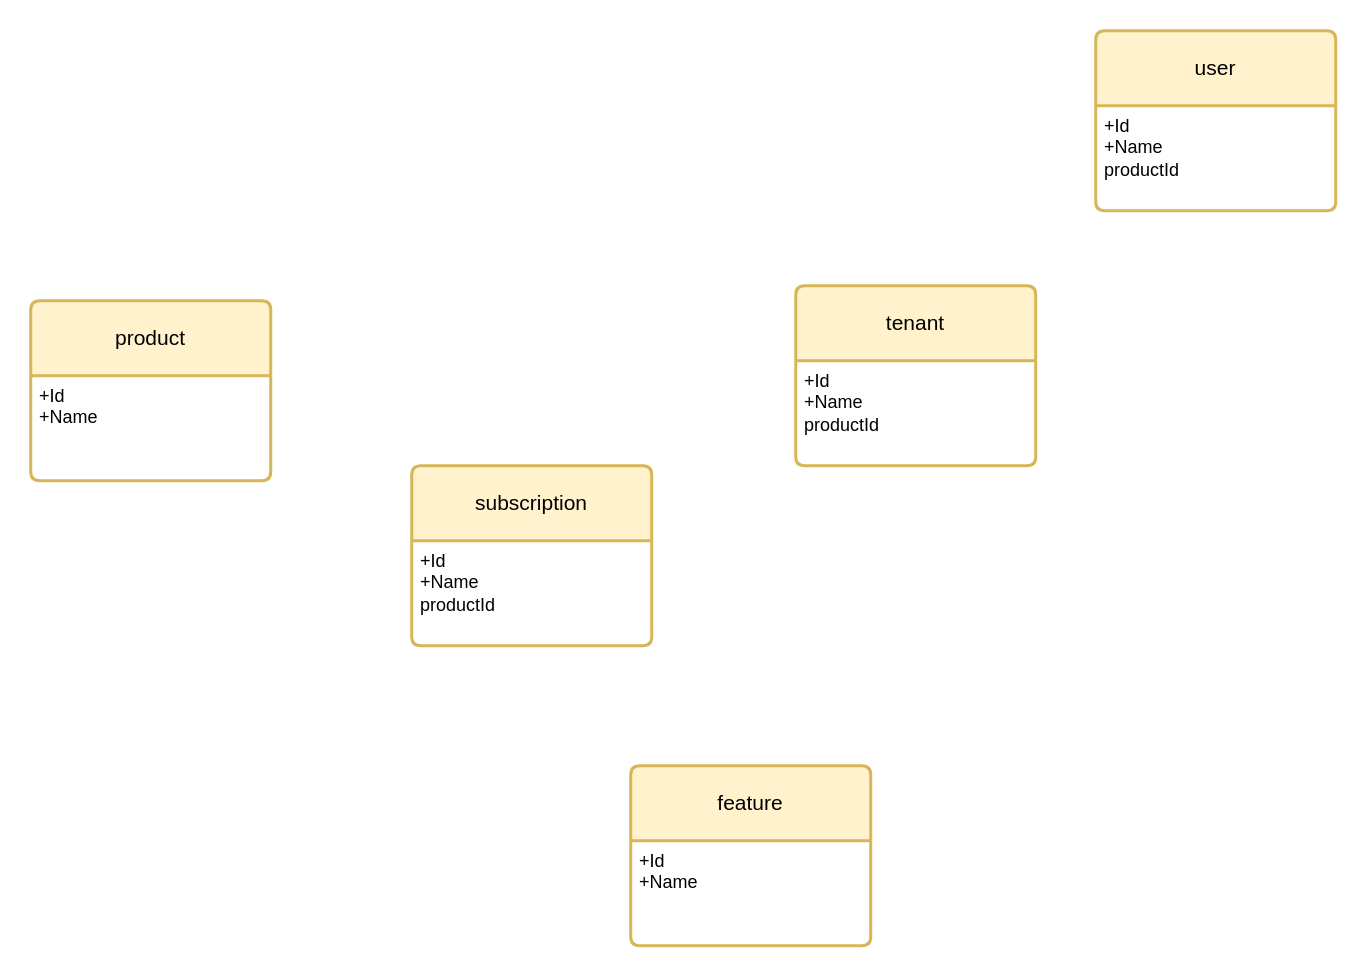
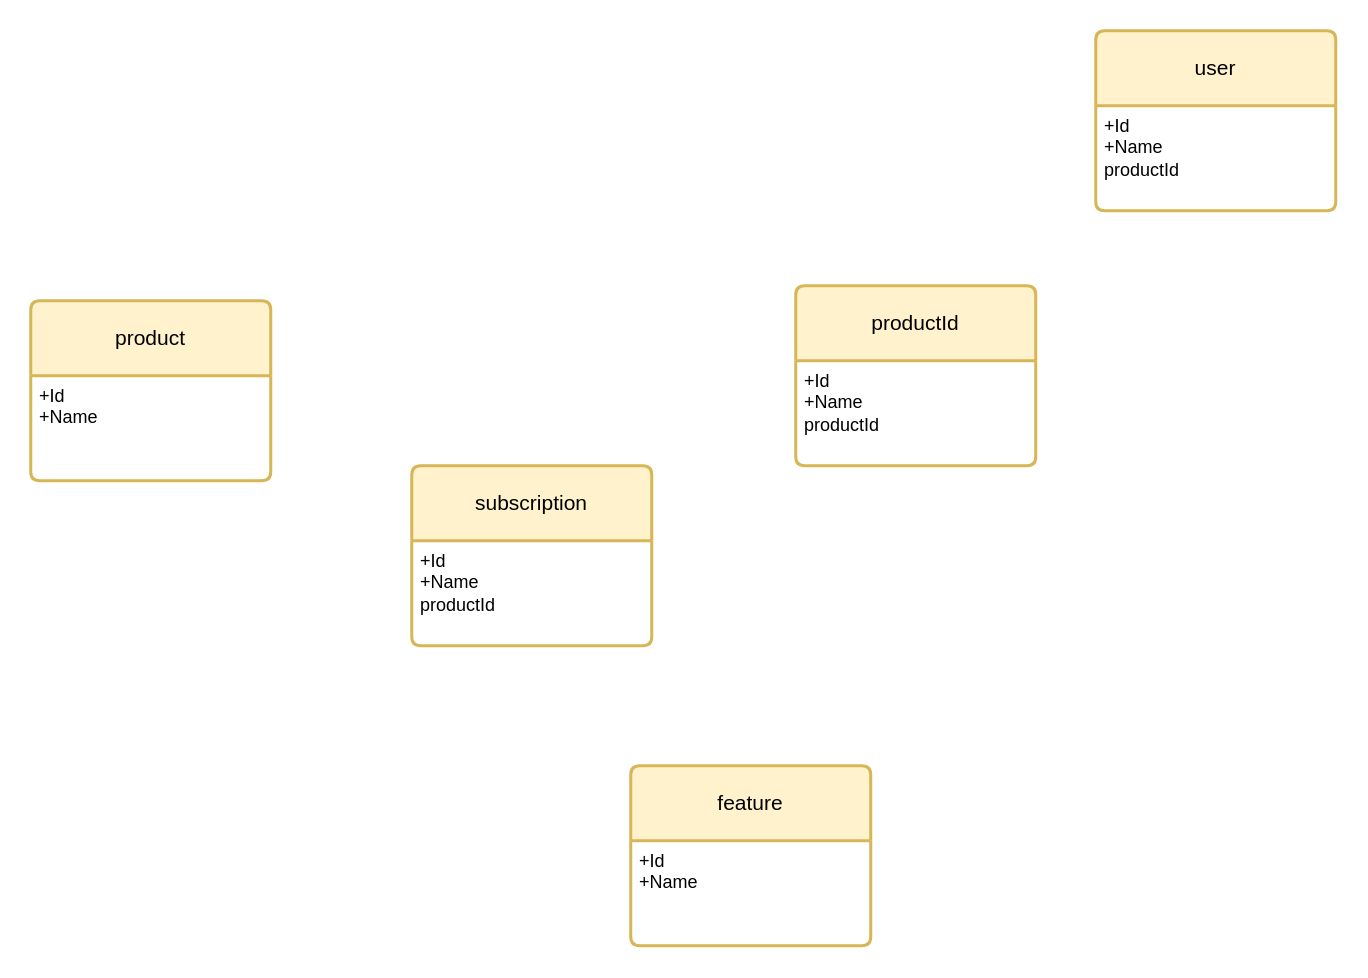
node "tenant": label "tenant" -> "productId"
